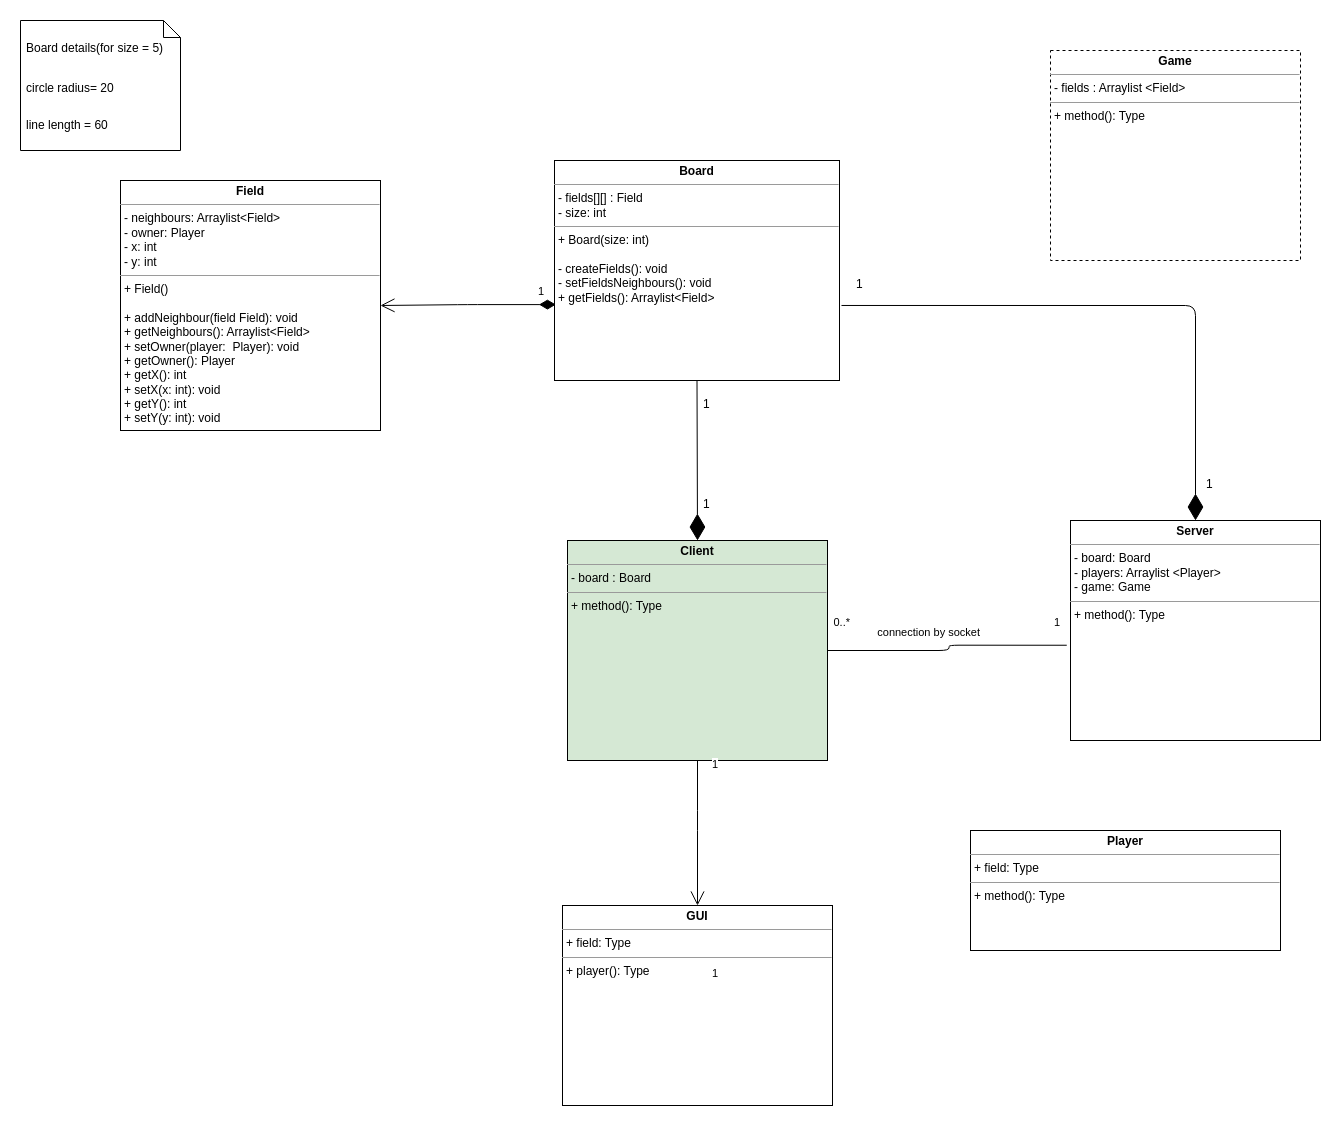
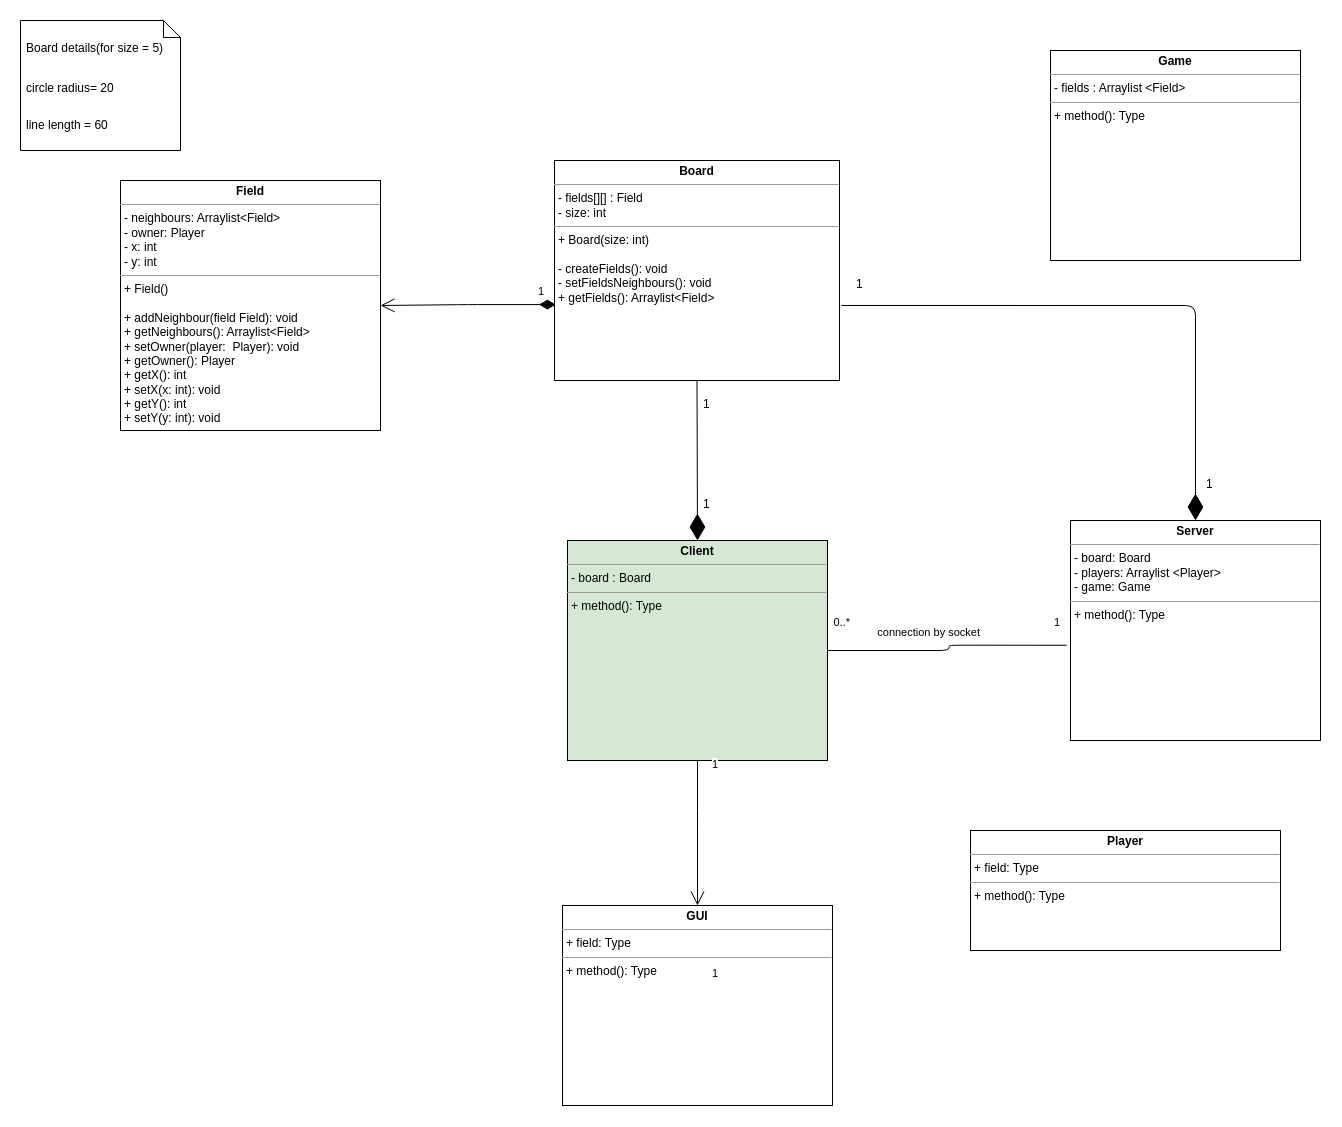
node "Game - fields : Arraylist <Field> + method(): Type": style dashed -> solid
node "GUI + field: Type + player(): Type": label "GUI + field: Type + player(): Type" -> "GUI + field: Type + method(): Type"
